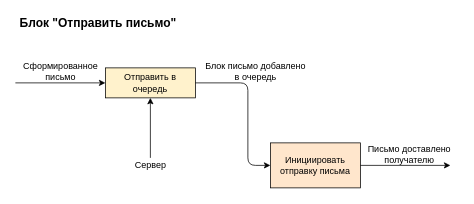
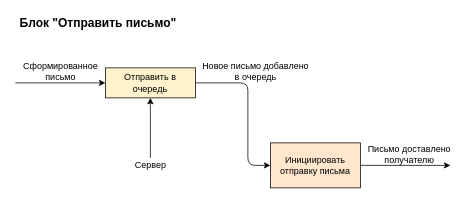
node "Блок письмо добавлено в очередь": label "Блок письмо добавлено в очередь" -> "Новое письмо добавлено в очередь"
